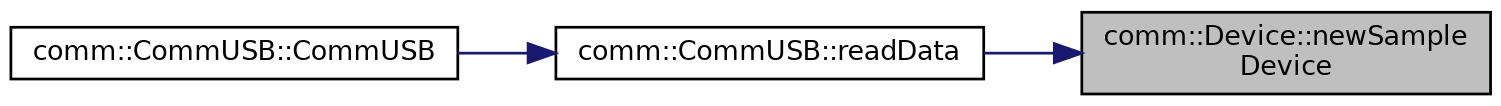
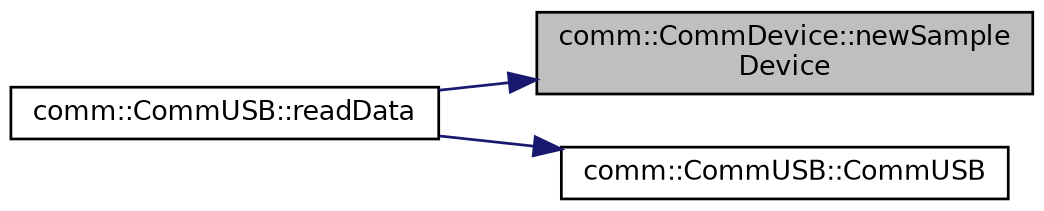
edge "comm::CommUSB::CommUSB" -> "comm::CommUSB::readData": reversed
node "comm::Device::newSample Device": label "comm::Device::newSample Device" -> "comm::CommDevice::newSample Device"
